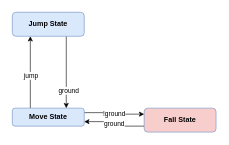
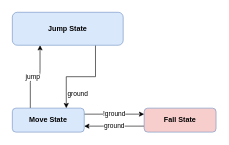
node "Jump State": size 72x24 -> 111x33
node "Move State": size 72x18 -> 72x24
